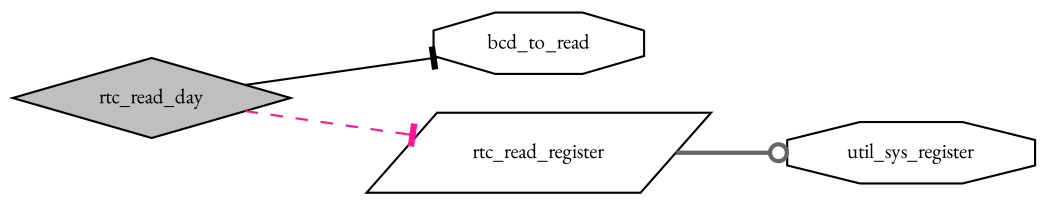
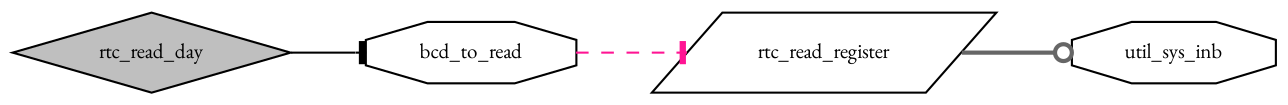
edge "rtc_read_day" -> "rtc_read_register": now "bcd_to_read" -> "rtc_read_register"
node "util_sys_register": label "util_sys_register" -> "util_sys_inb"
